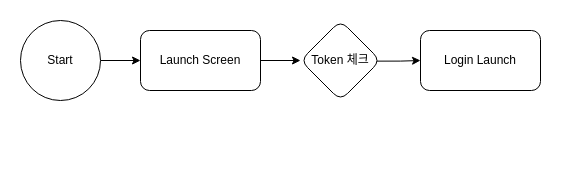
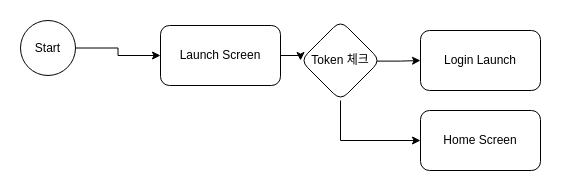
node "Start": size 80x80 -> 55x55
node "Launch Screen": moved (201, 61) -> (221, 56)
edge "Token 체크" -> "Home Screen": added
node "Home Screen": added
